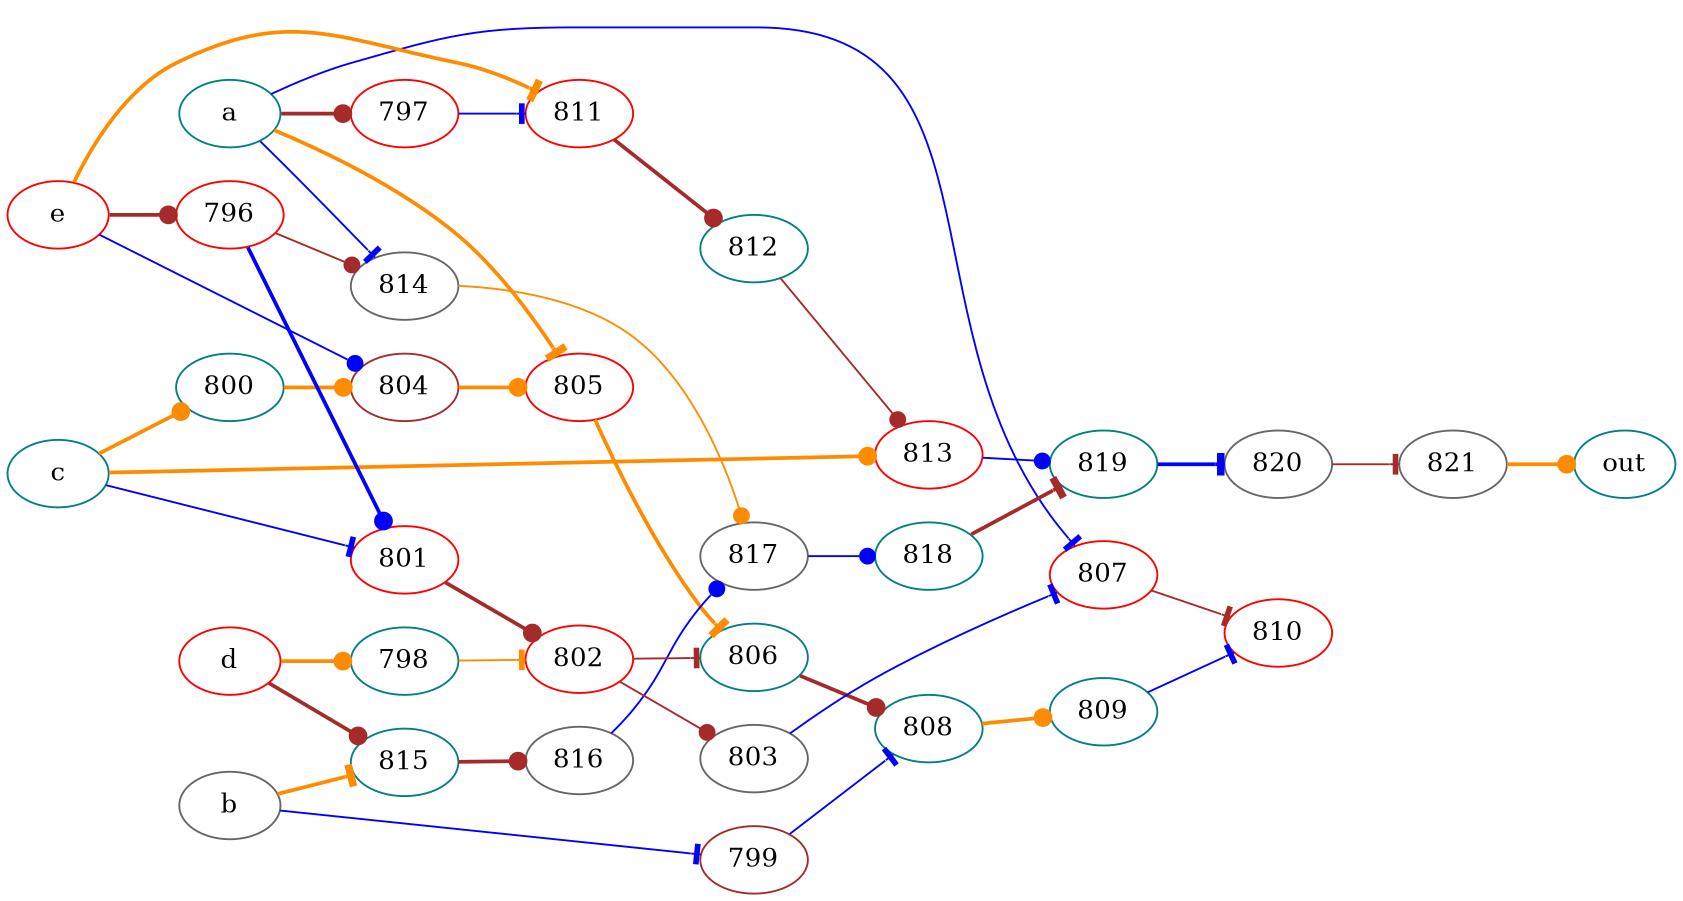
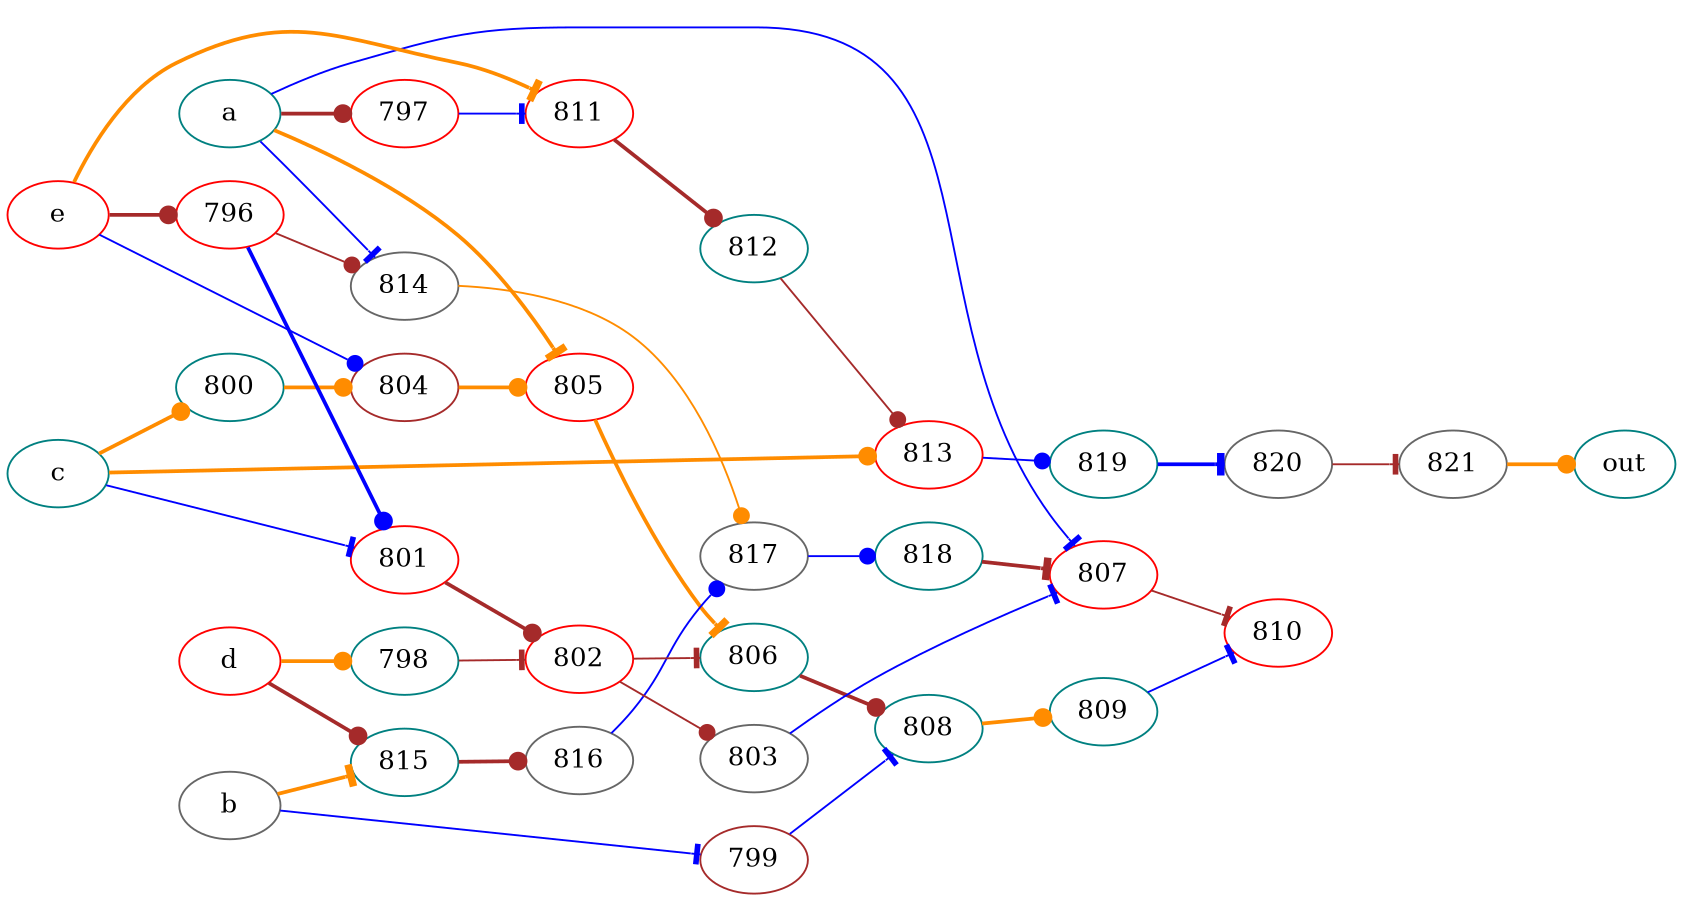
edge "818" -> "819": now "818" -> "807"
edge "798" -> "802": color darkorange -> brown
